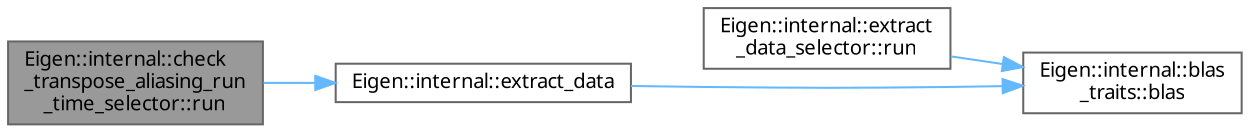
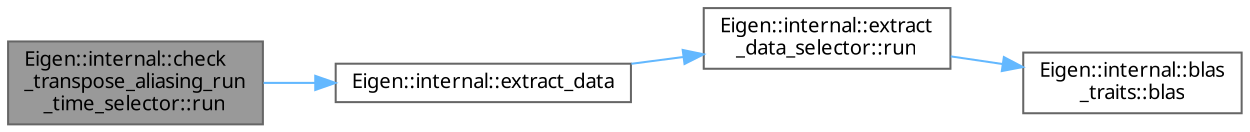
edge "Eigen::internal::extract_data" -> "Eigen::internal::blas _traits::blas": now "Eigen::internal::extract_data" -> "Eigen::internal::extract _data_selector::run"
